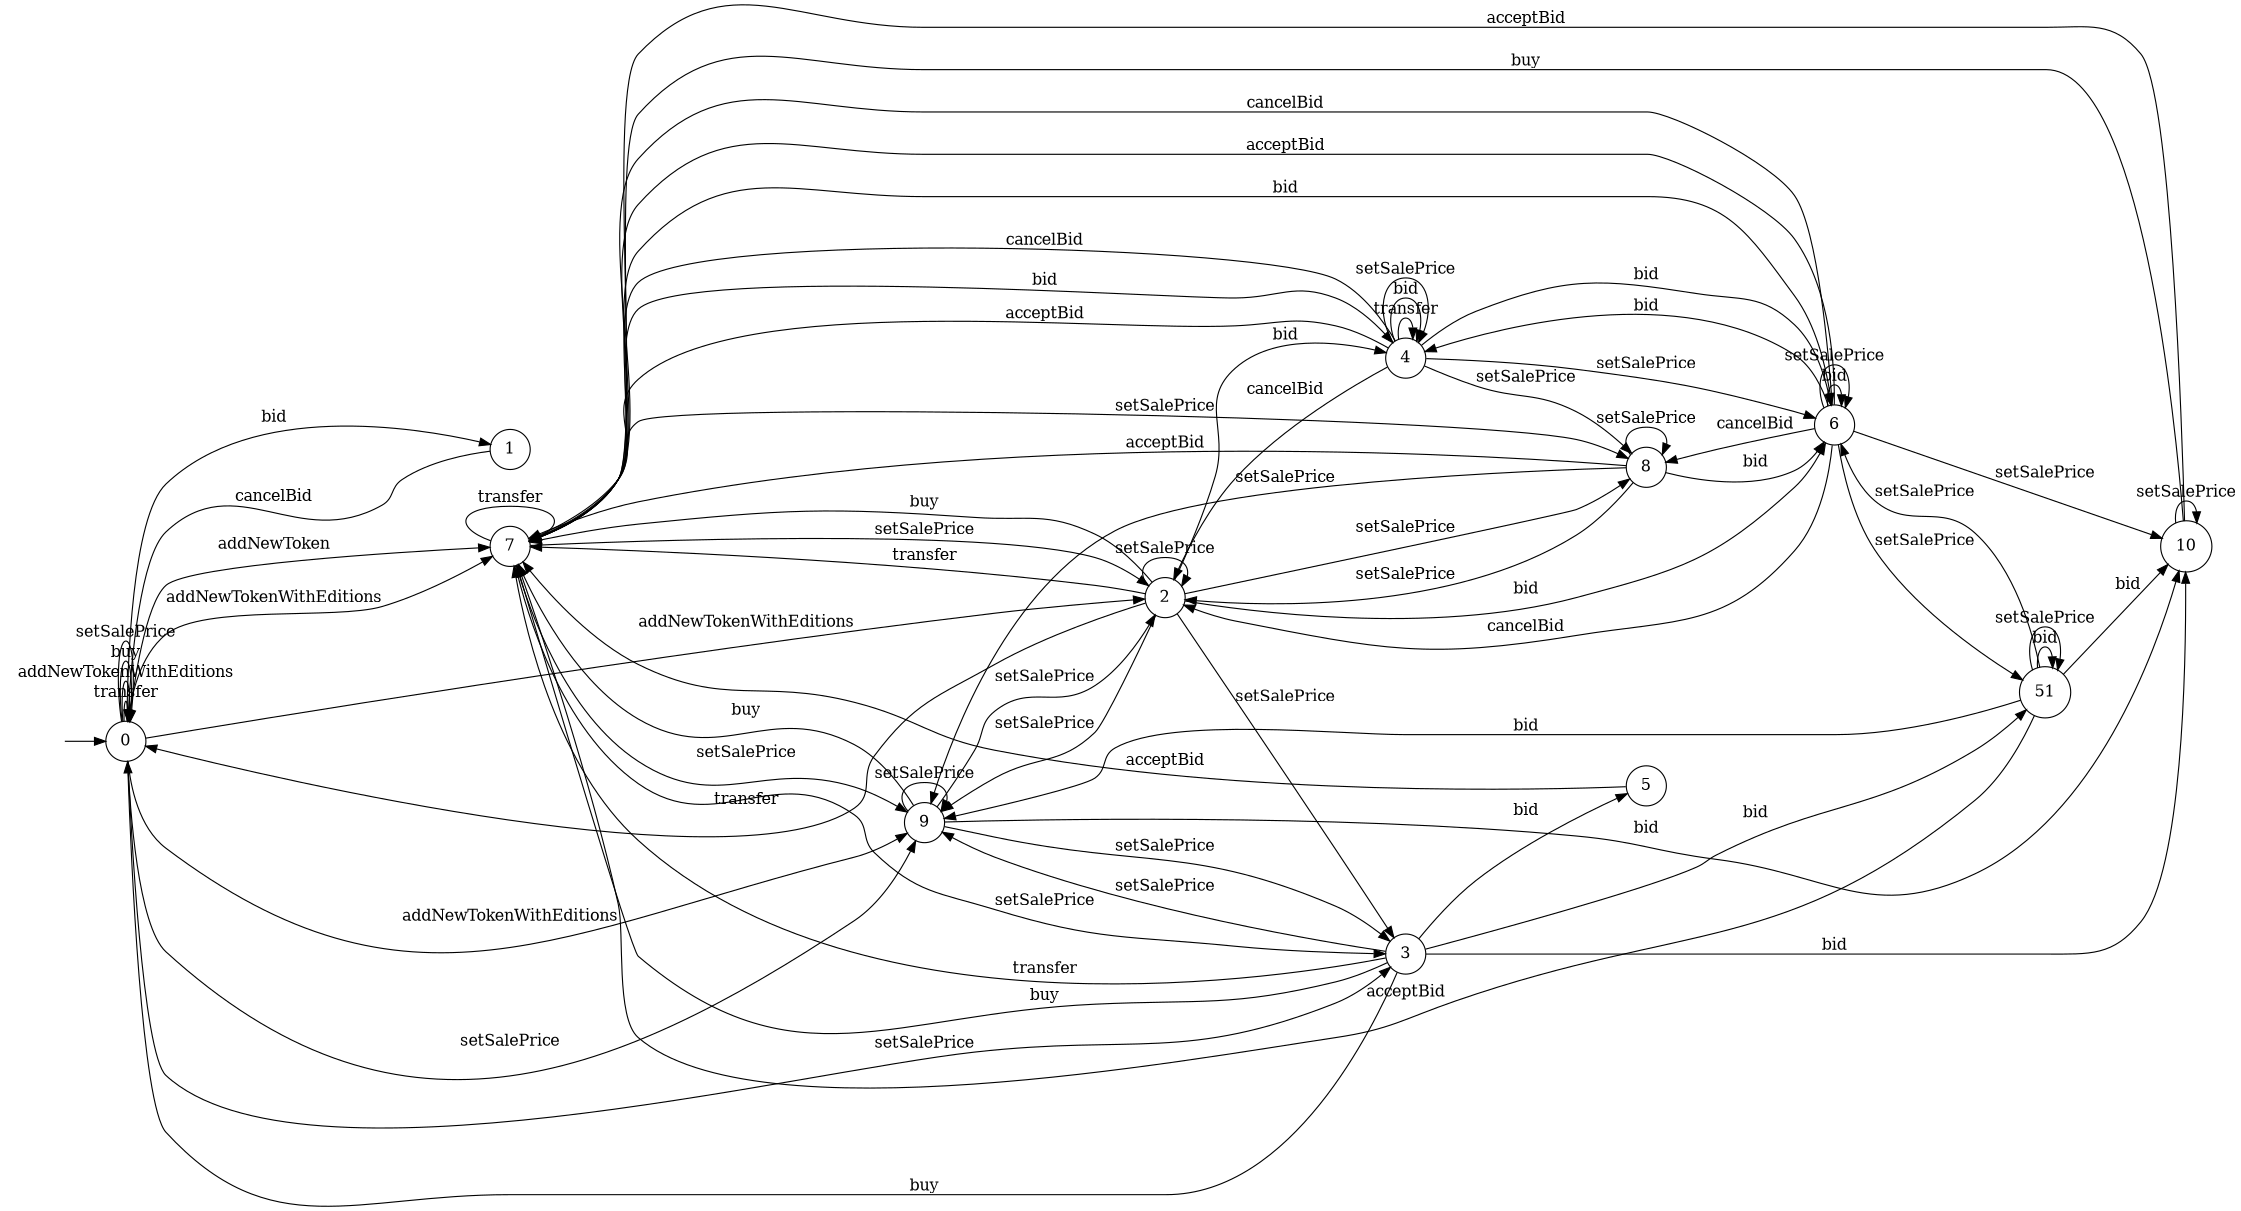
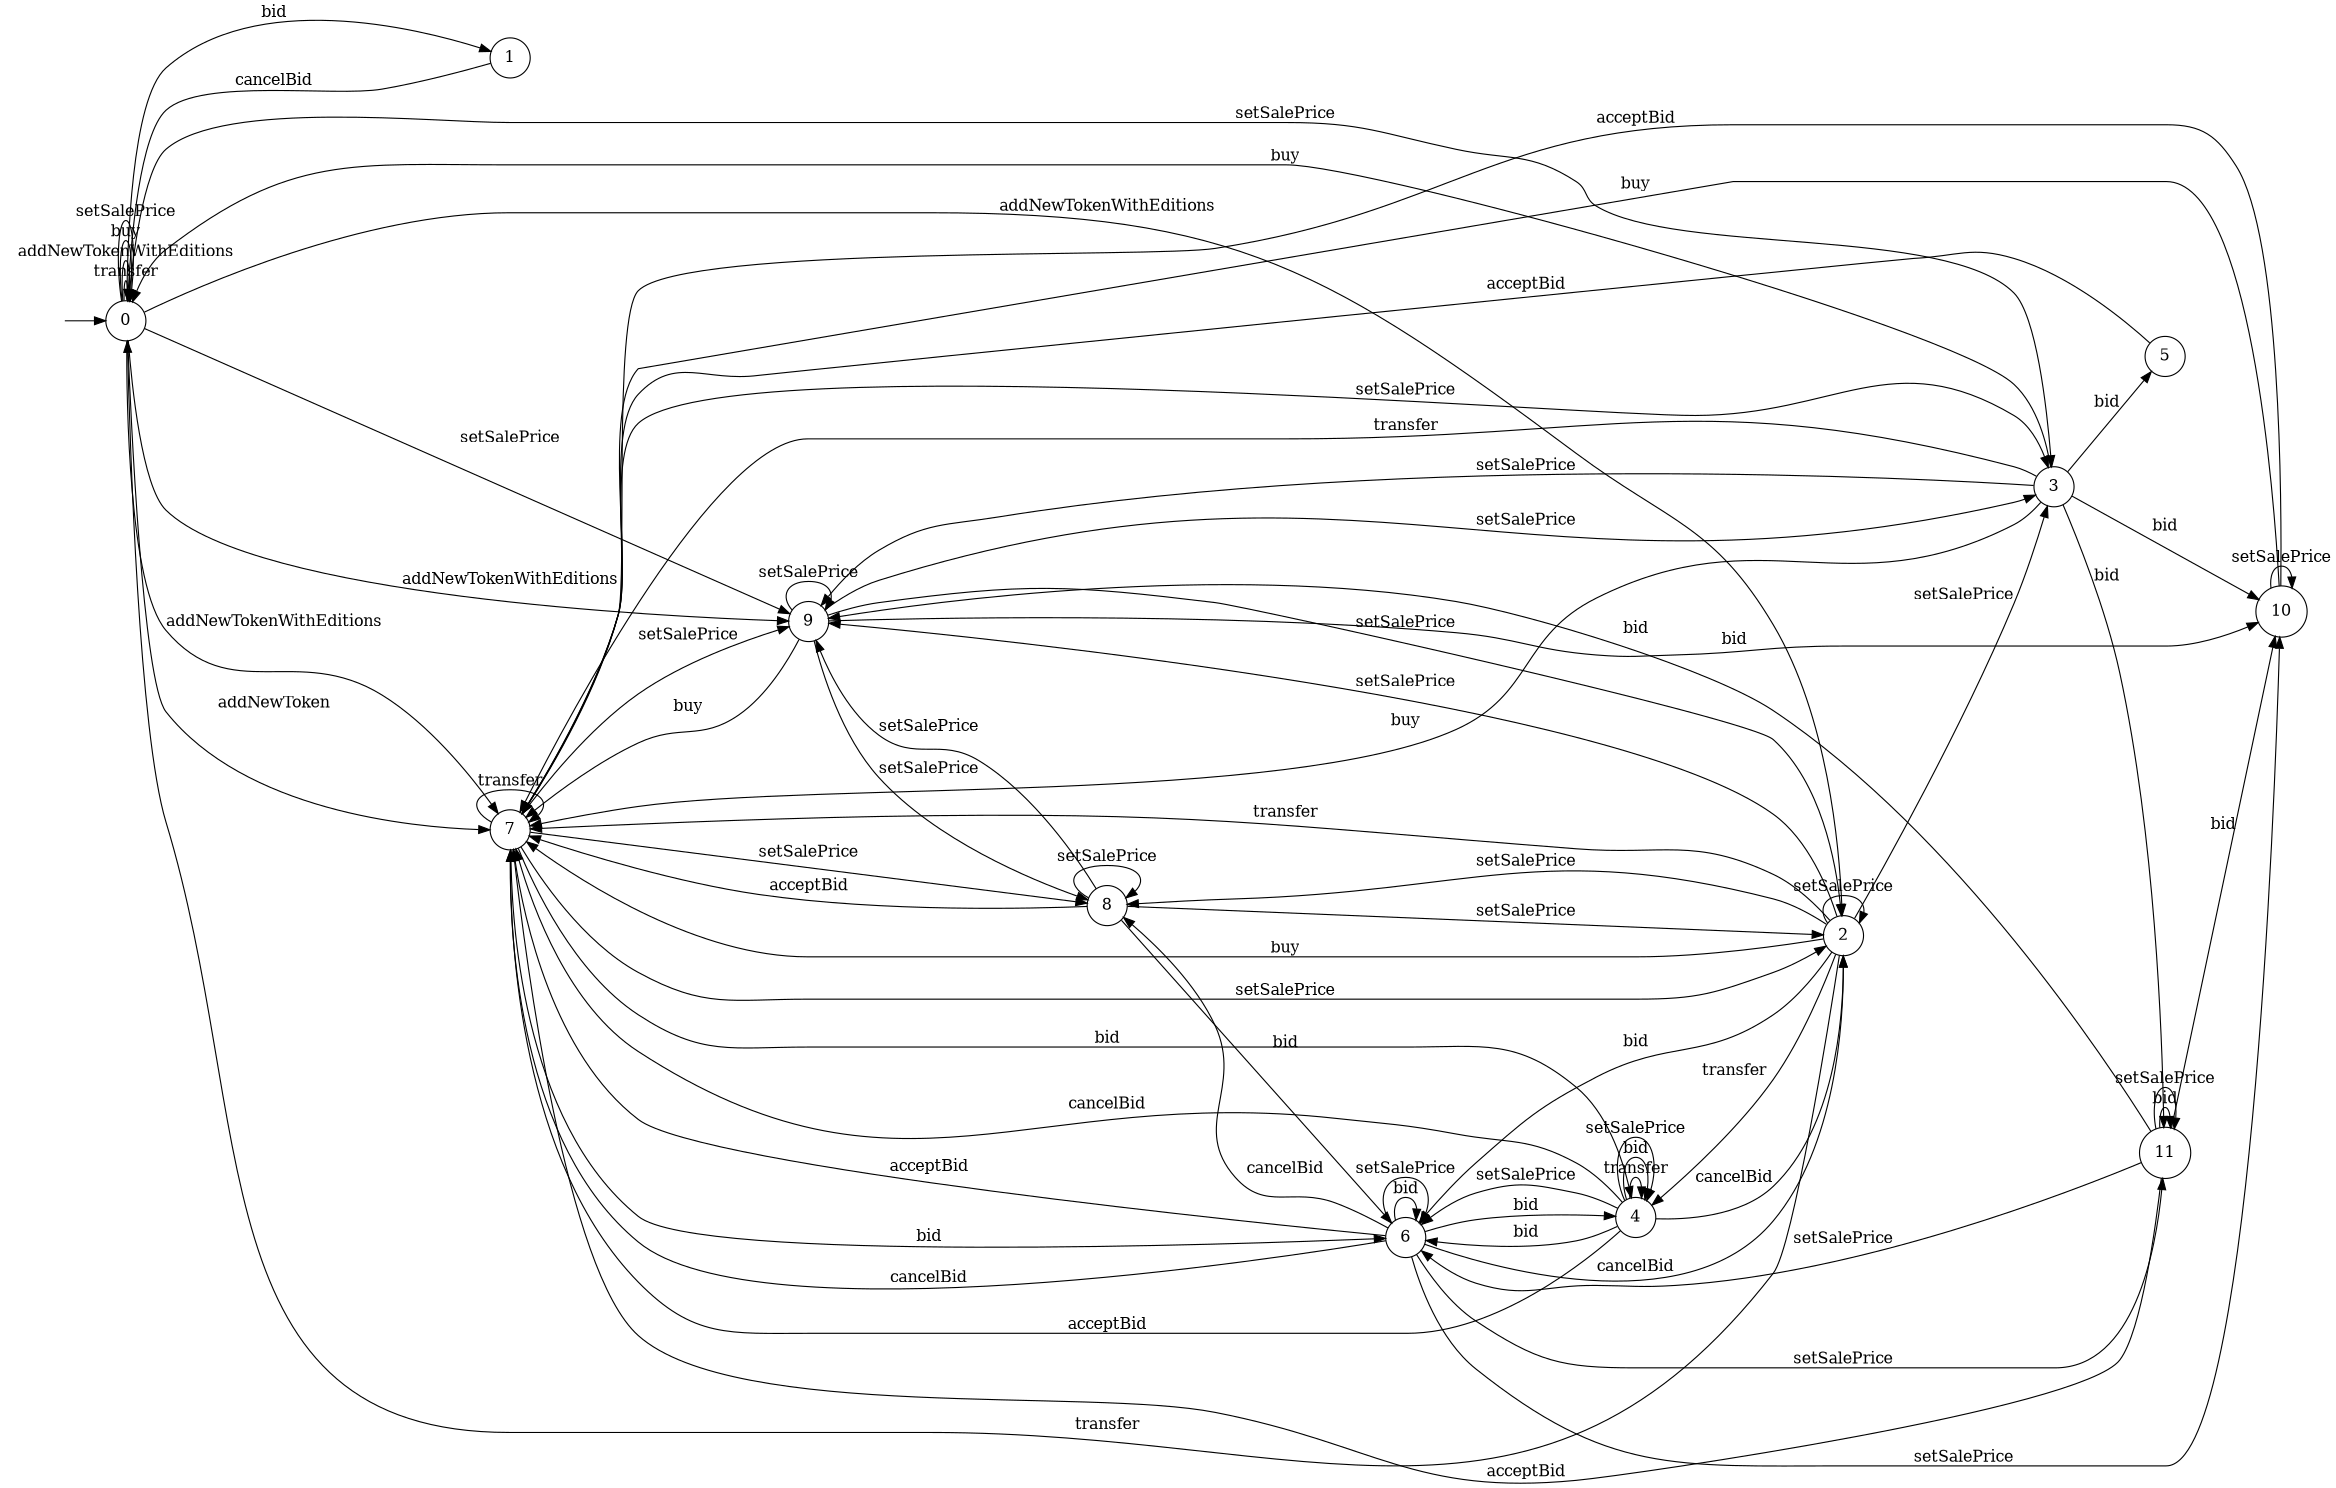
edge "2" -> "4": label "bid" -> "transfer"
edge "4" -> "8": now "9" -> "8"
node "51": label "51" -> "11"
